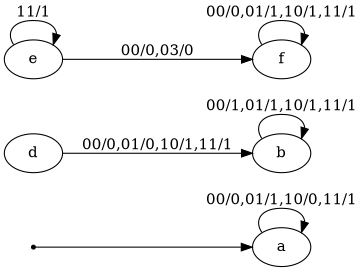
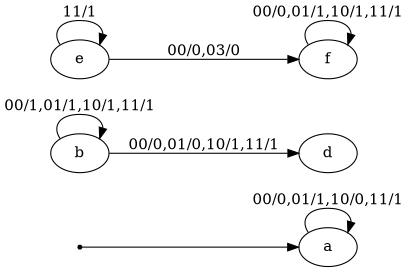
edge "d" -> "b": reversed
